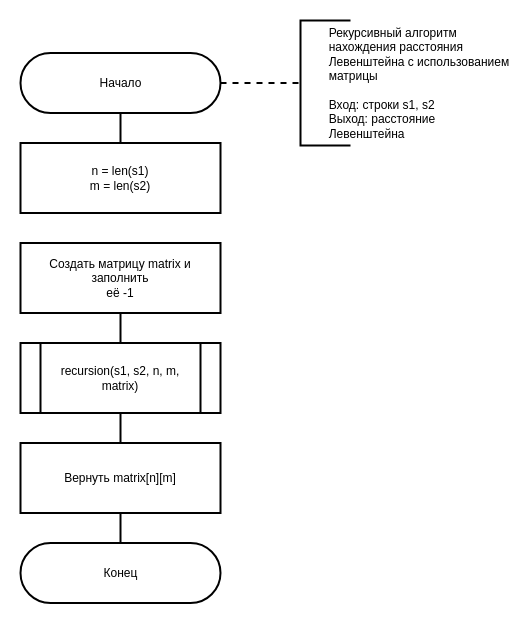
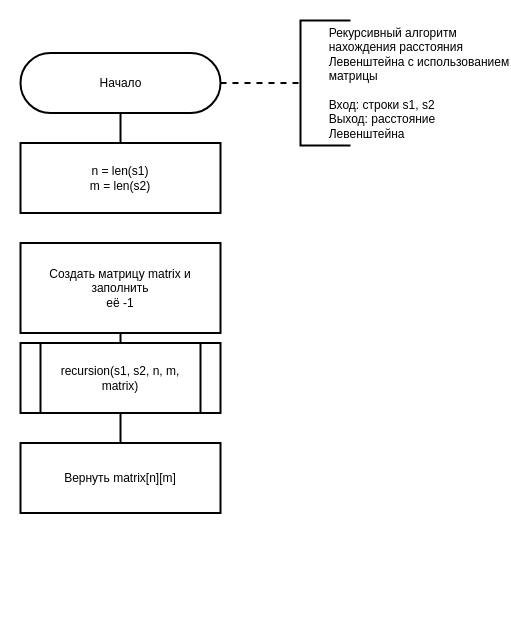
node "Создать матрицу matrix и заполнить её -1": size 200x70 -> 200x90
edge "Вернуть matrix[n][m]" -- "Конец": removed
node "Конец": removed
